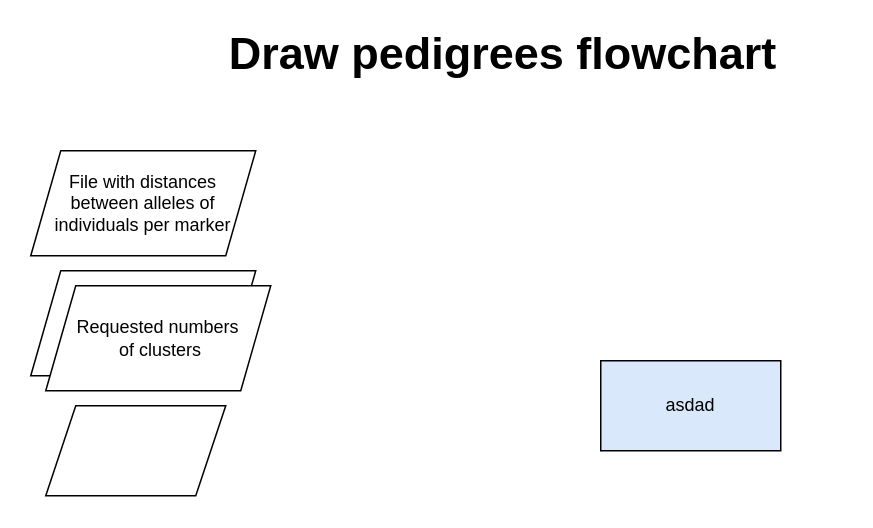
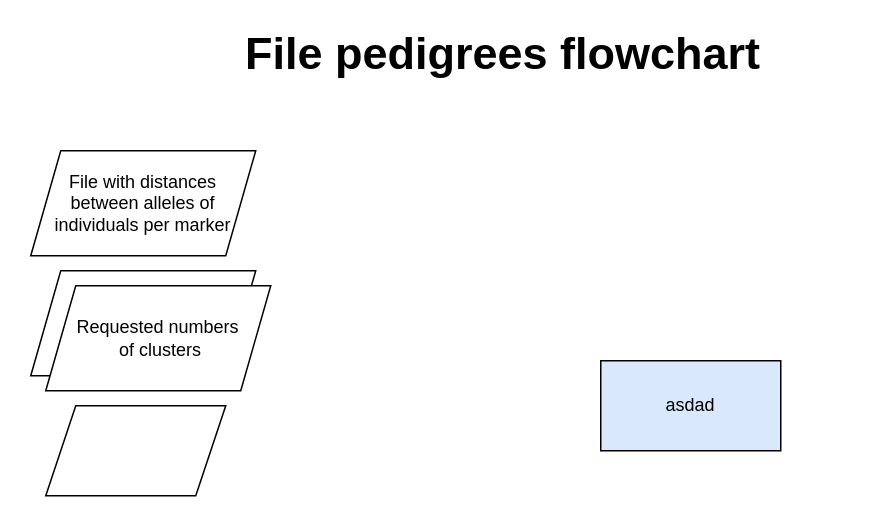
node "Draw pedigrees flowchart": label "Draw pedigrees flowchart" -> "File pedigrees flowchart"
